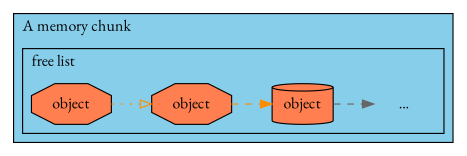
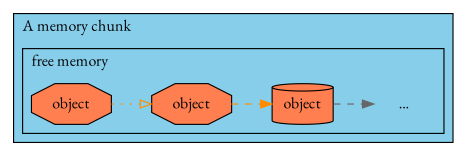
cluster "free list": label "free list" -> "free memory"
